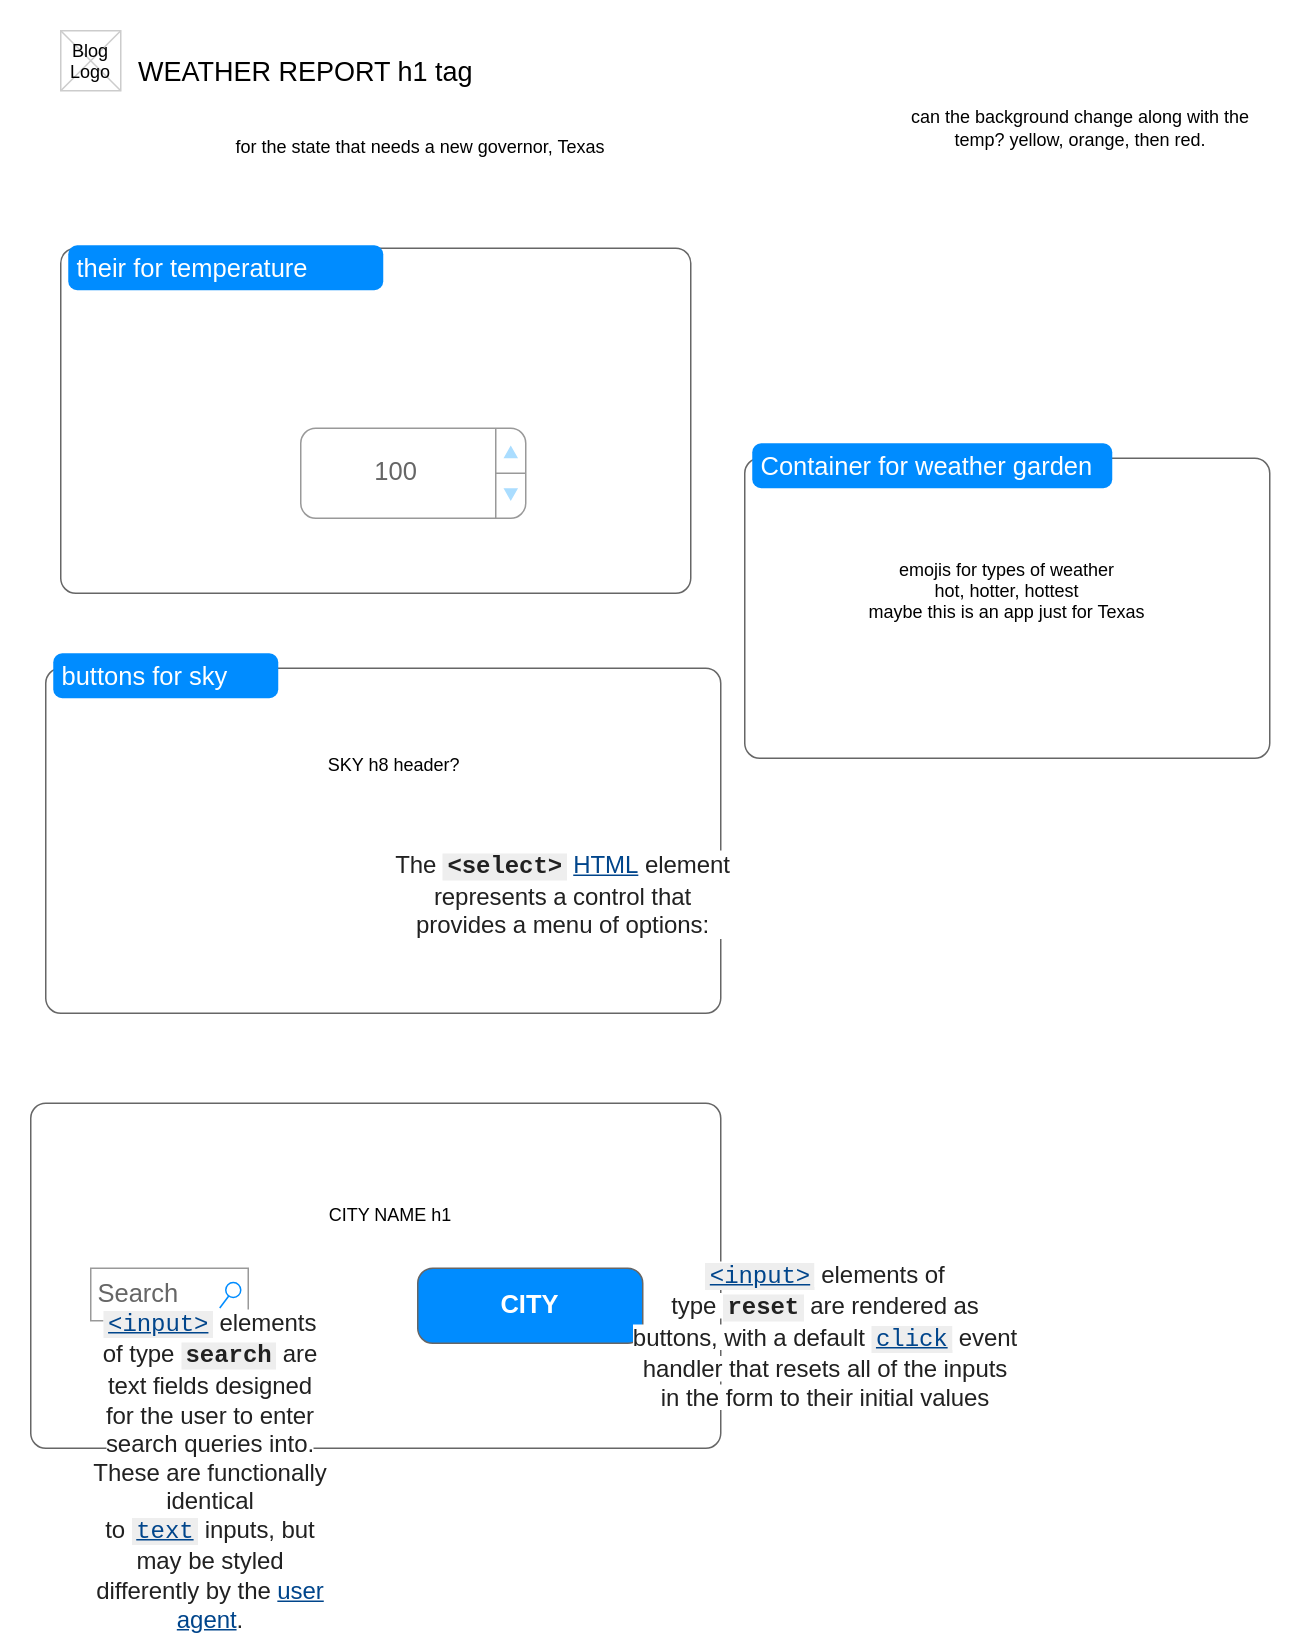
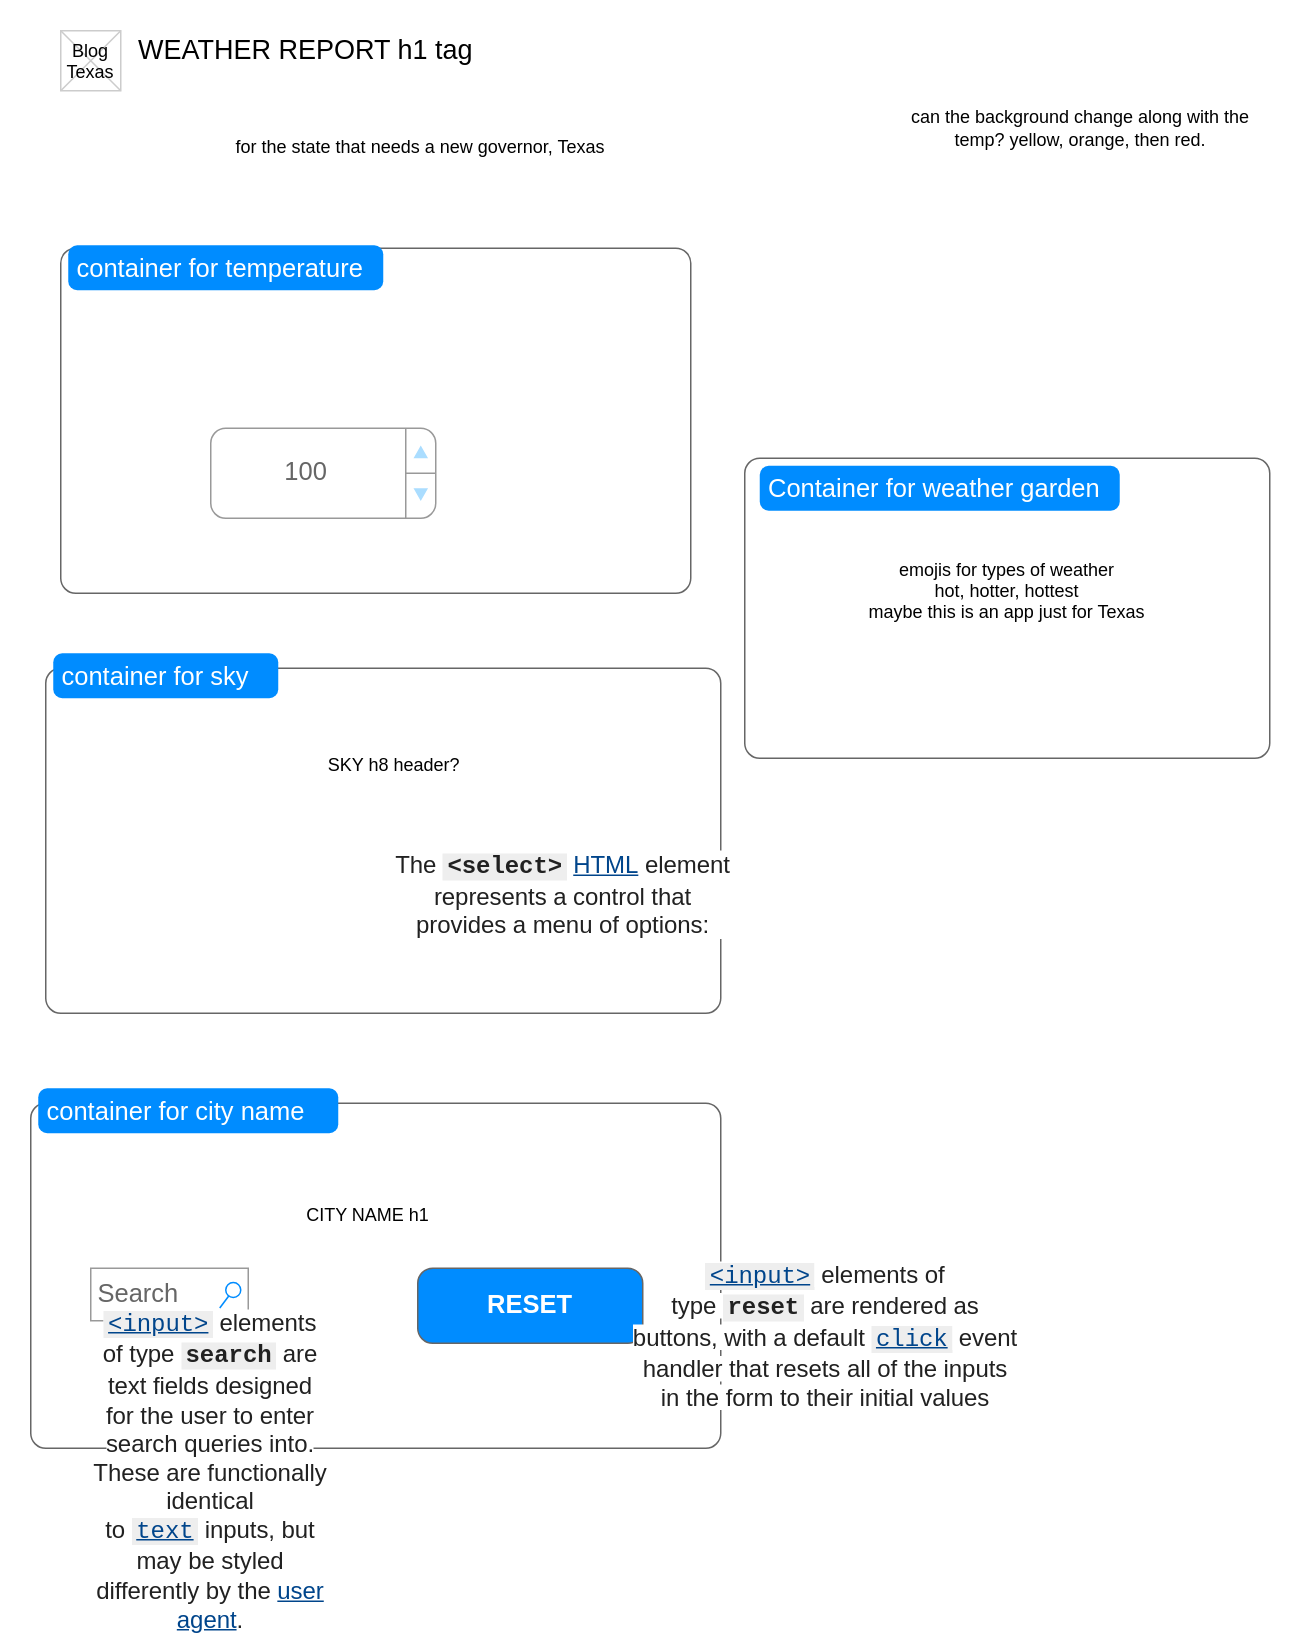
node "Blog Logo": label "Blog Logo" -> "Blog Texas"
node "WEATHER REPORT h1 tag": moved (308, 68) -> (308, 46)
node "their for temperature": label "their for temperature" -> "container for temperature"
node "Container for weather garden": moved (932, 466) -> (940, 488)
node "100": moved (413, 473) -> (323, 473)
node "buttons for sky": label "buttons for sky" -> "container for sky"
node "container for city name": added
node "CITY NAME h1": moved (391, 1216) -> (368, 1216)
node "CITY": label "CITY" -> "RESET"
